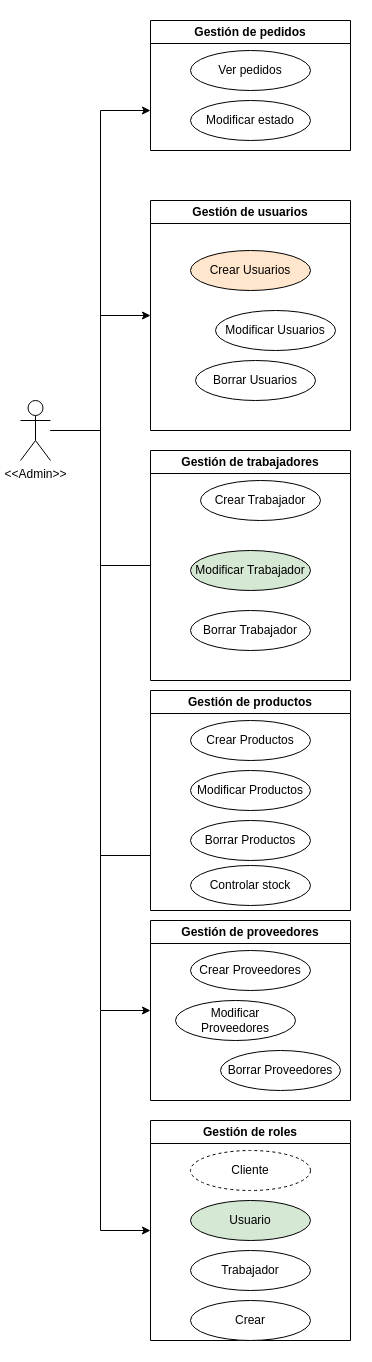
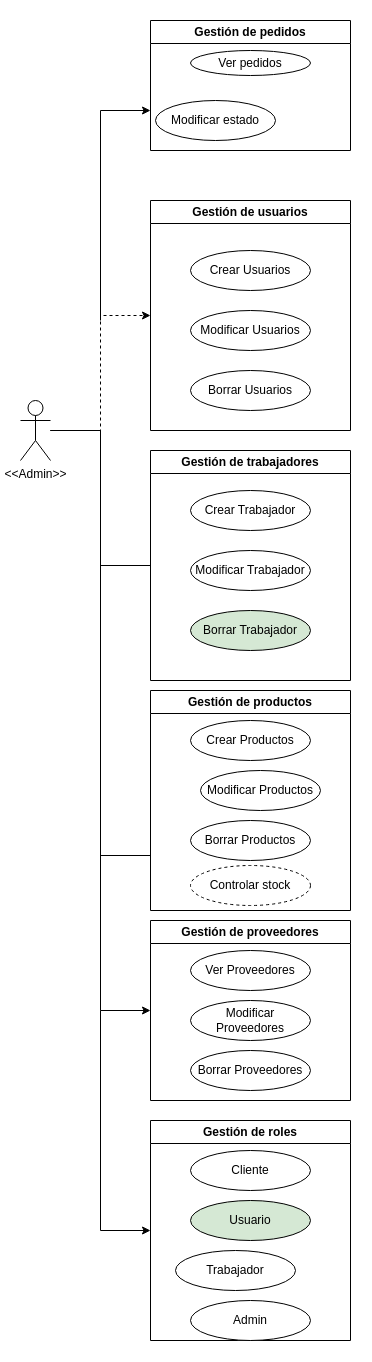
node "Ver pedidos": size 120x40 -> 120x25
node "Modificar estado": moved (251, 121) -> (216, 121)
node "Crear Usuarios": fillcolor #ffe6cc -> #ffffff
node "Modificar Usuarios": moved (276, 331) -> (251, 331)
edge "<<Admin>>" -> "Gestión de usuarios": style solid -> dashed
node "Borrar Usuarios": moved (256, 381) -> (251, 391)
node "Crear Trabajador": moved (261, 501) -> (251, 511)
node "Modificar Trabajador": fillcolor #d5e8d4 -> #ffffff
node "Borrar Trabajador": fillcolor #ffffff -> #d5e8d4
node "Modificar Productos": moved (251, 791) -> (261, 791)
node "Controlar stock": style solid -> dashed
node "Crear Proveedores": label "Crear Proveedores" -> "Ver Proveedores"
node "Modificar Proveedores": moved (236, 1021) -> (251, 1021)
node "Borrar Proveedores": moved (281, 1071) -> (251, 1071)
node "Cliente": style dashed -> solid
node "Trabajador": moved (251, 1271) -> (236, 1271)
node "Crear": label "Crear" -> "Admin"
